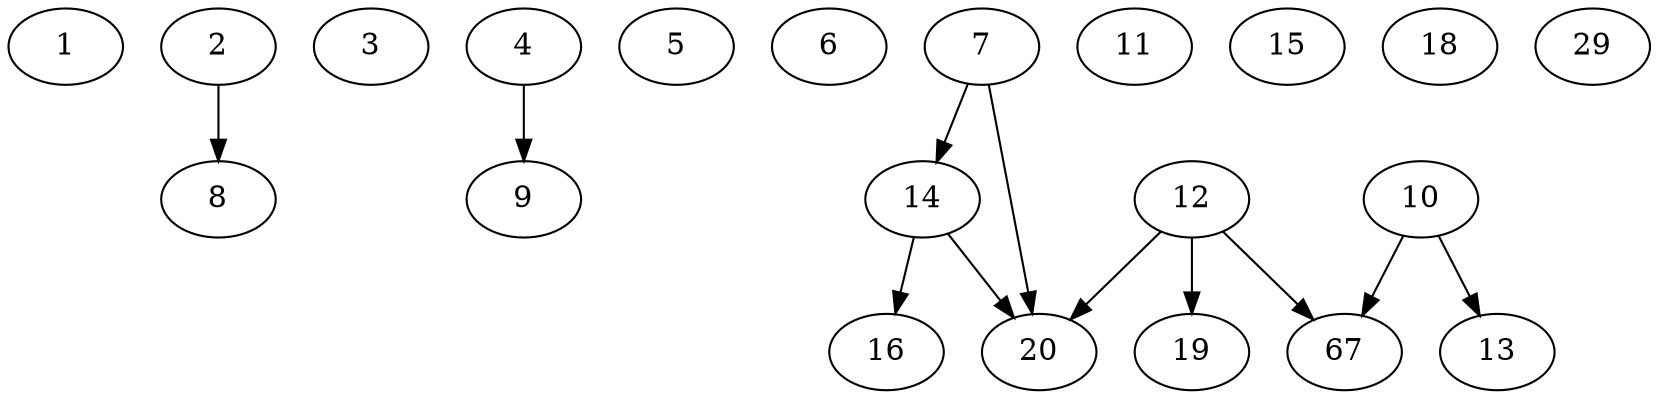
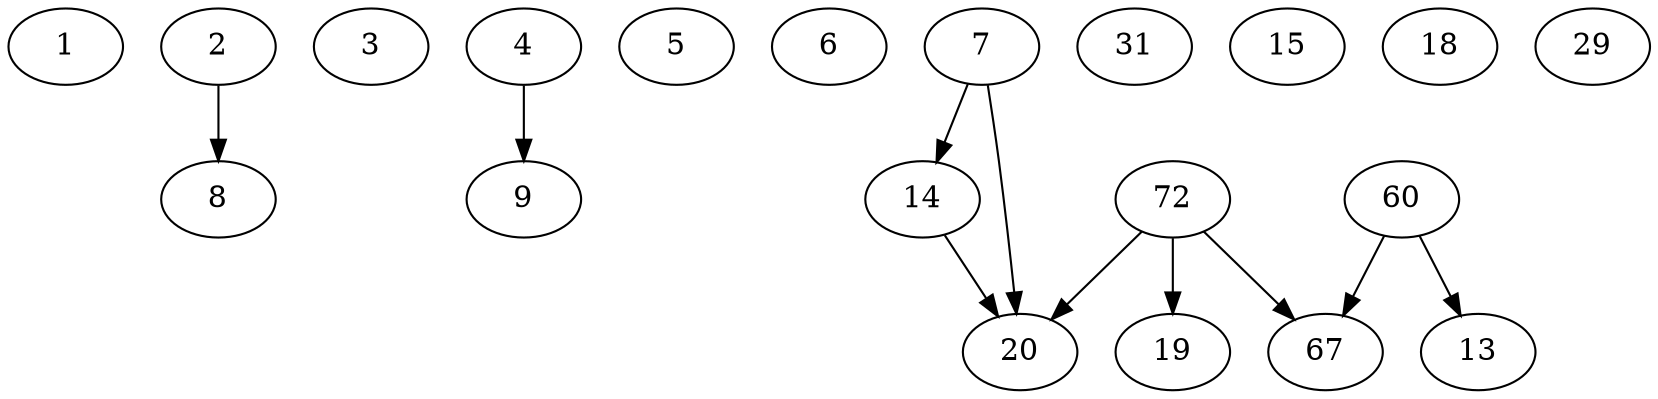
node "11": label "11" -> "31"
node "12": label "12" -> "72"
node "10": label "10" -> "60"
node "16": removed
